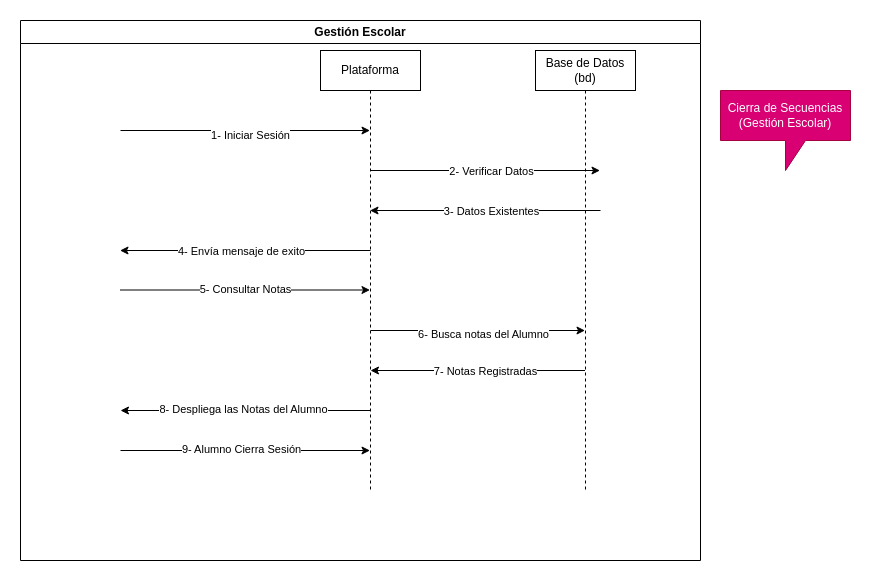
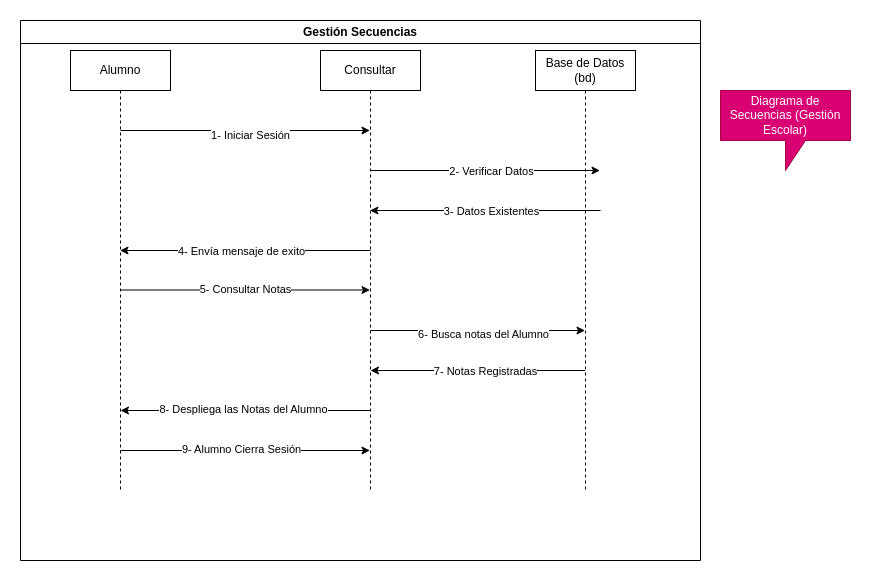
node "Gestión Escolar": label "Gestión Escolar" -> "Gestión Secuencias"
node "Plataforma": label "Plataforma" -> "Consultar"
node "Cierra de Secuencias (Gestión Escolar)": label "Cierra de Secuencias (Gestión Escolar)" -> "Diagrama de Secuencias (Gestión Escolar)"
node "Alumno": added
